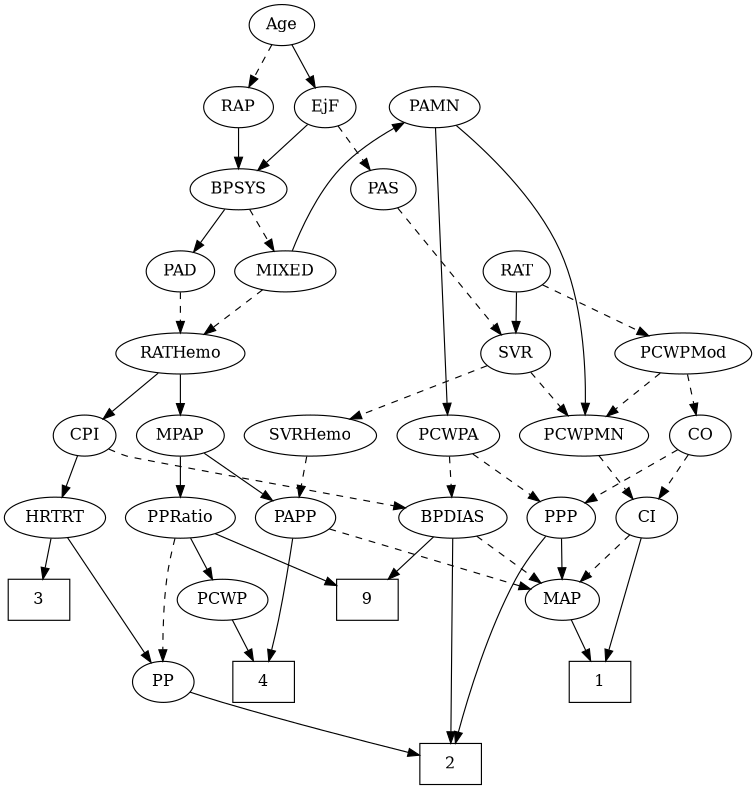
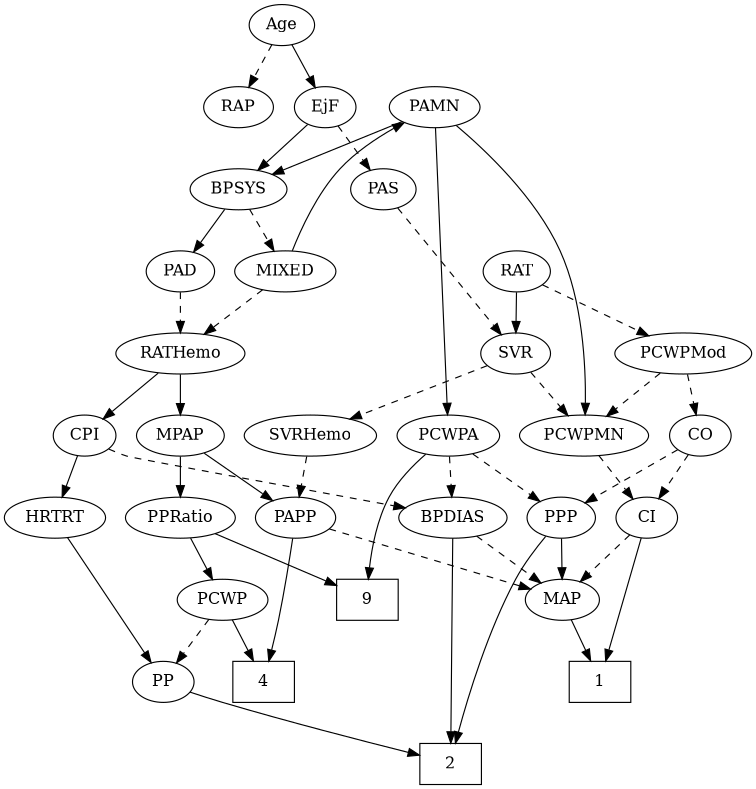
edge "RAP" -> "BPSYS": now "PAMN" -> "BPSYS"
edge "BPDIAS" -> "9": now "PCWPA" -> "9"
edge "PPRatio" -> "PP": now "PCWP" -> "PP"
node "3": removed
